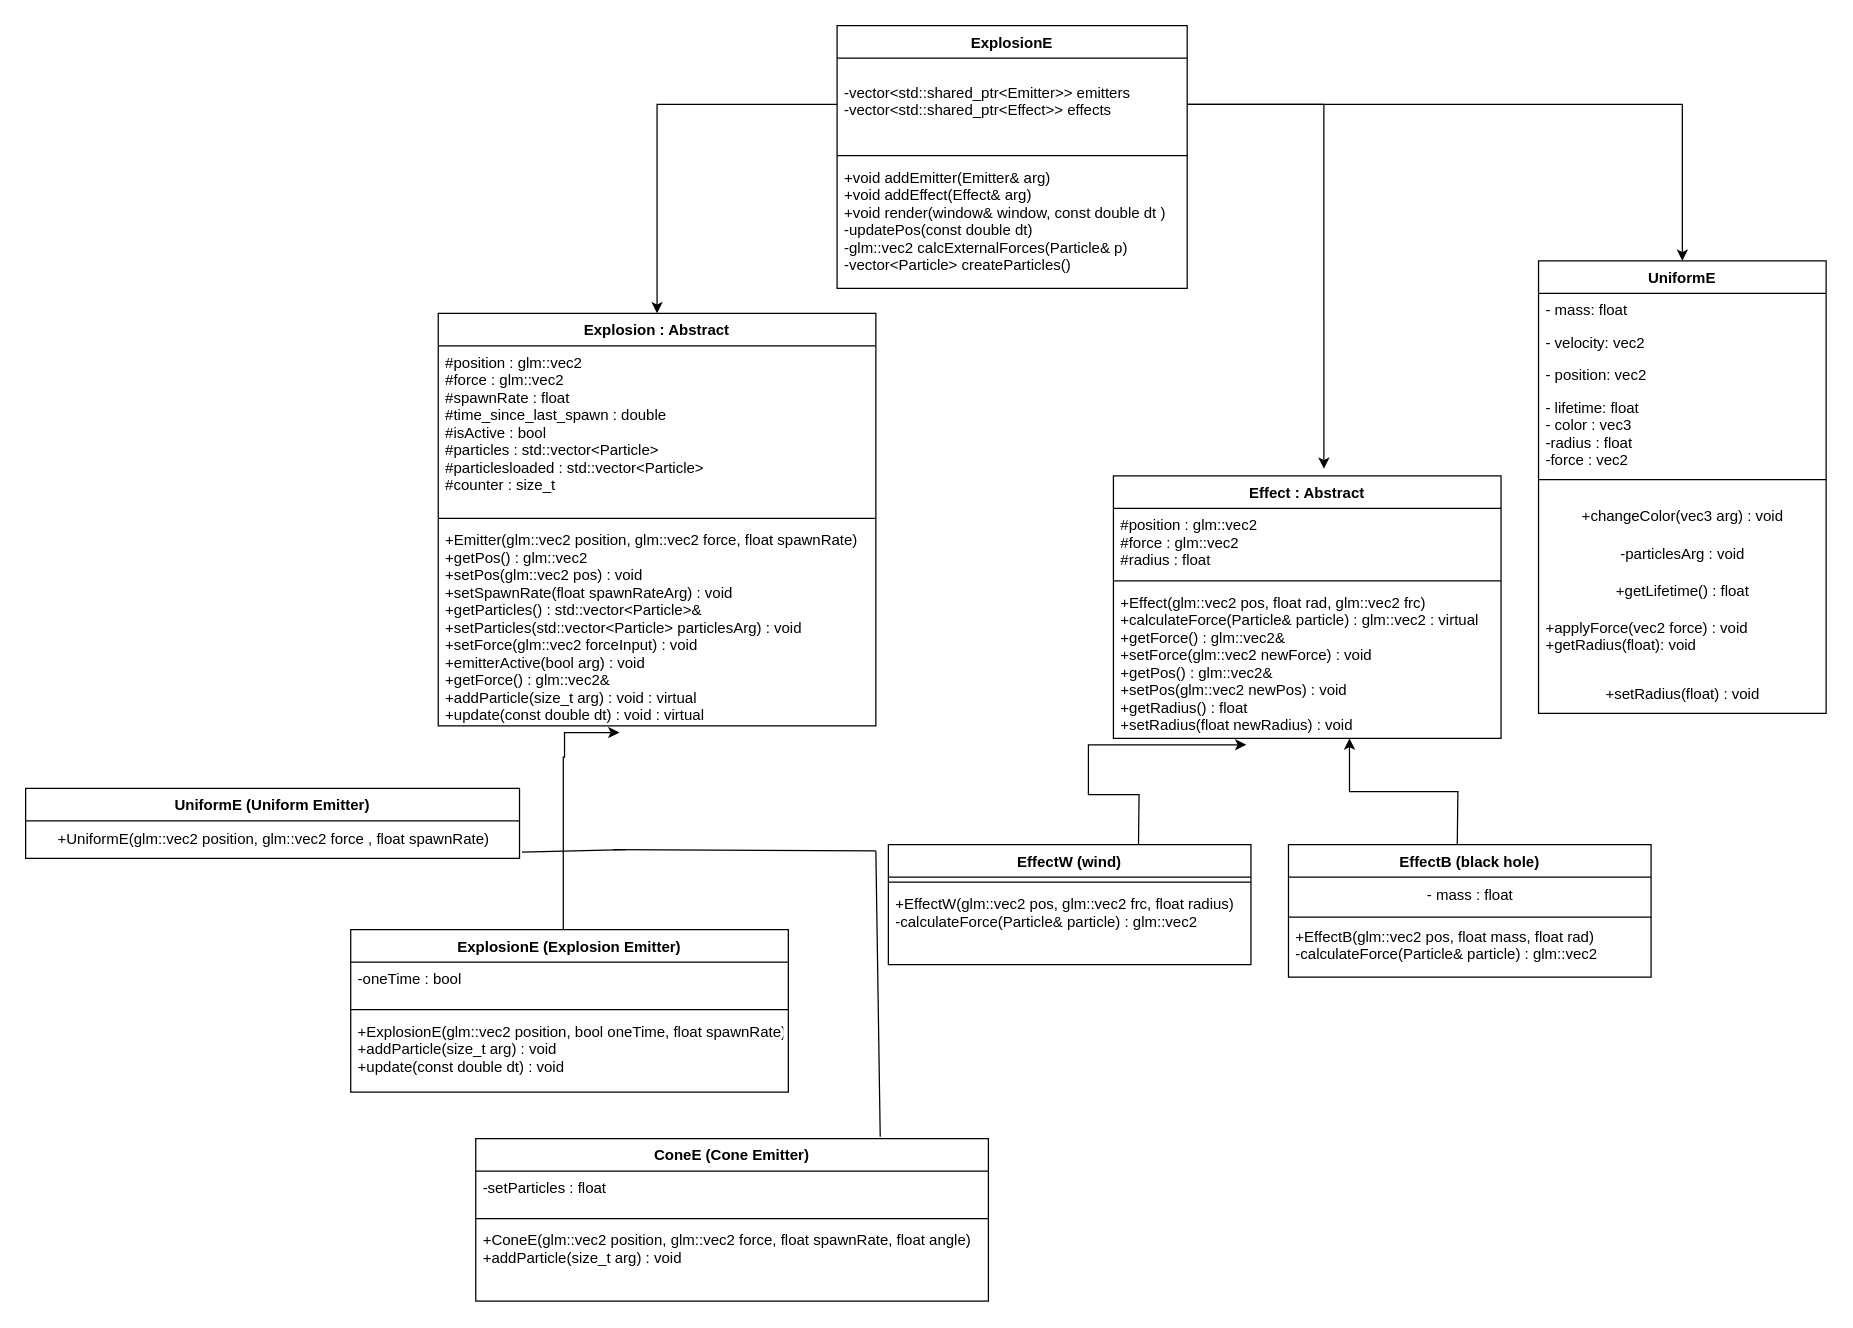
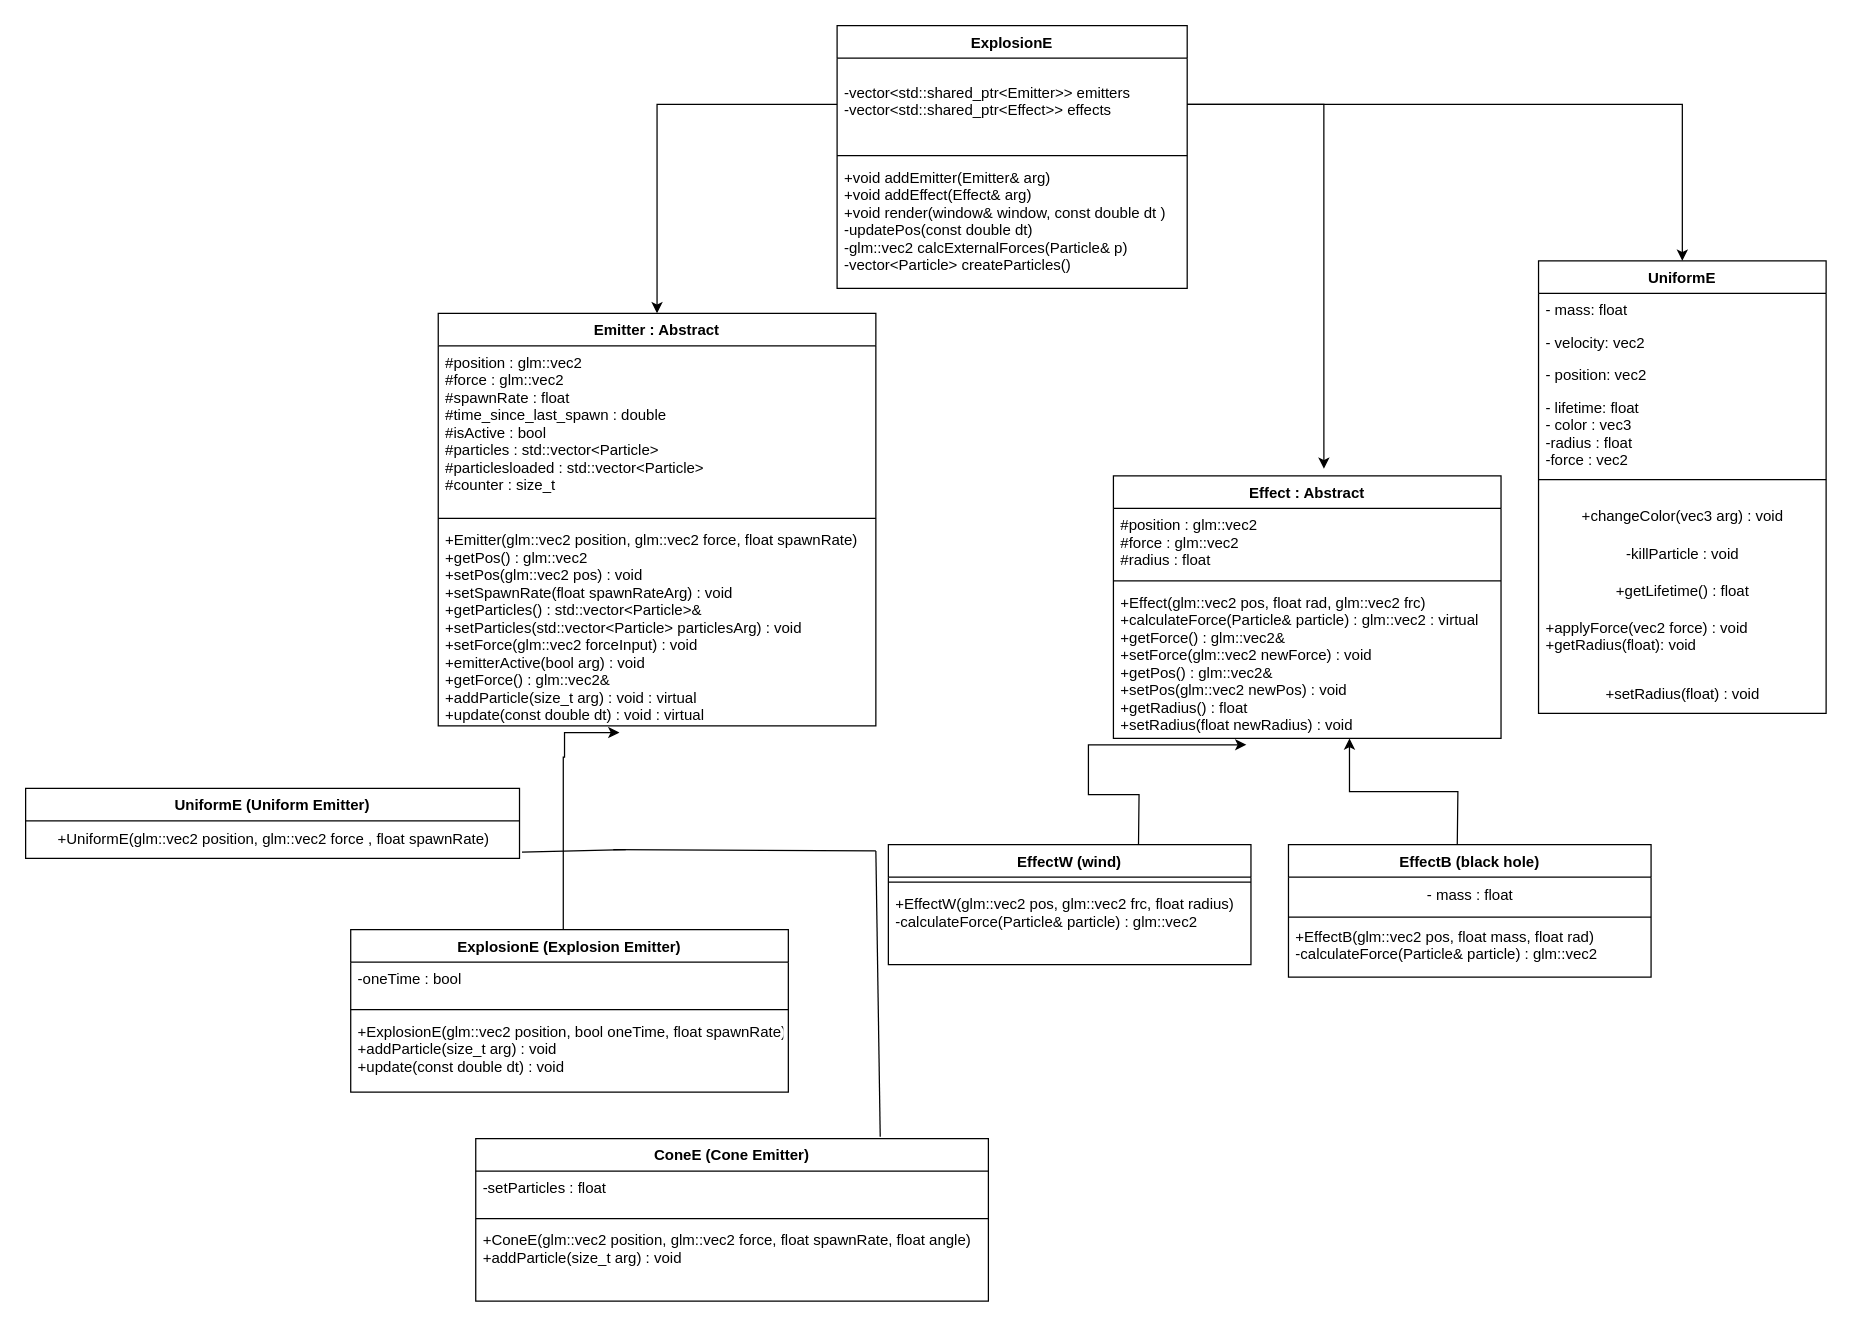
node "Explosion : Abstract": label "Explosion : Abstract" -> "Emitter : Abstract"
node "-particlesArg : void": label "-particlesArg : void" -> "-killParticle : void"
